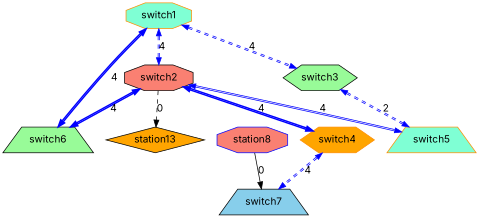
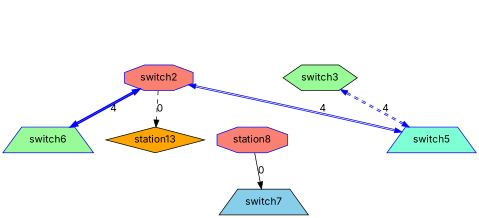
node "switch1": removed
node "switch2": color black -> blue
edge "switch3" -- "switch5": label "2" -> "4"
node "switch6": color black -> blue
node "switch4": removed
node "switch5": color darkorange -> blue
